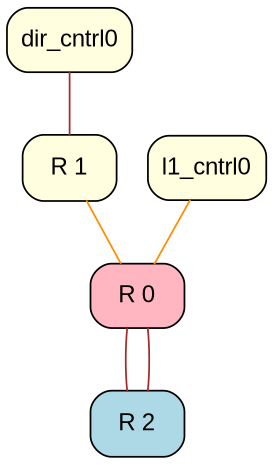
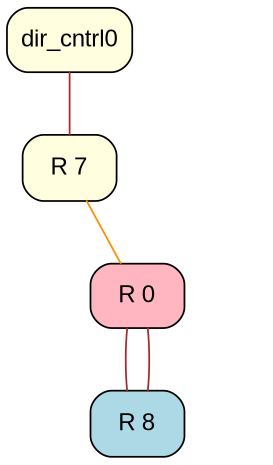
node "R 1": label "R 1" -> "R 7"
node "l1_cntrl0": removed
node "R 2": label "R 2" -> "R 8"
